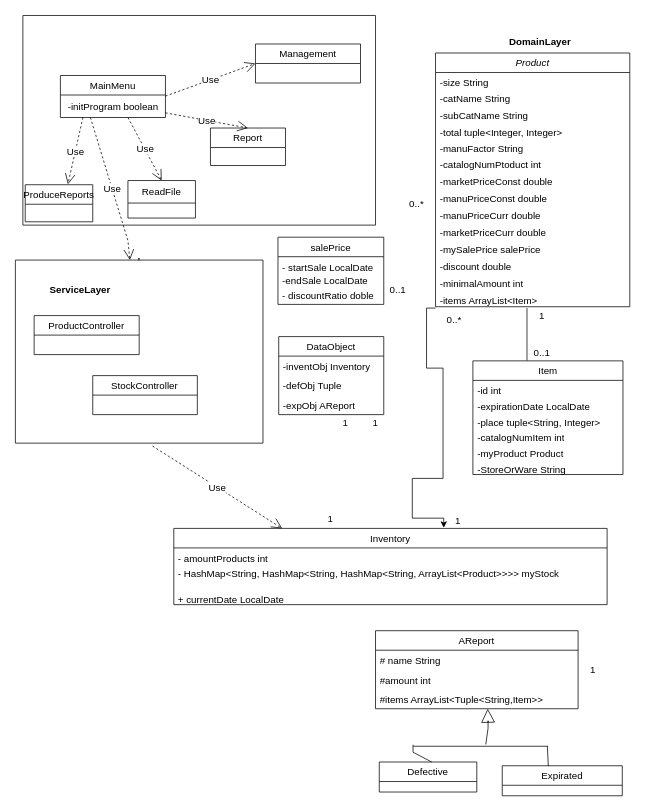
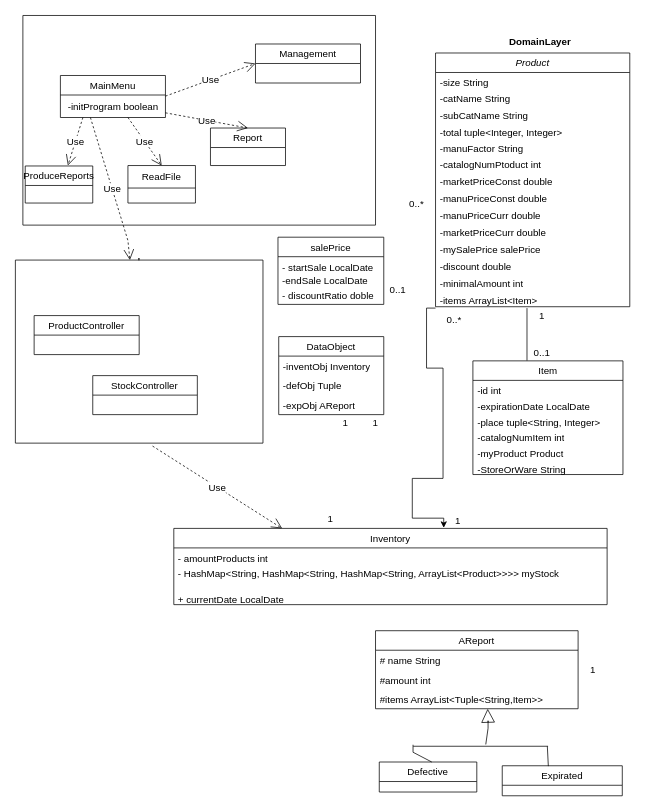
node "ReadFile": moved (162, 199) -> (162, 184)
node "ProduceReports": moved (59, 203) -> (59, 184)
node "ServiceLayer": removed
